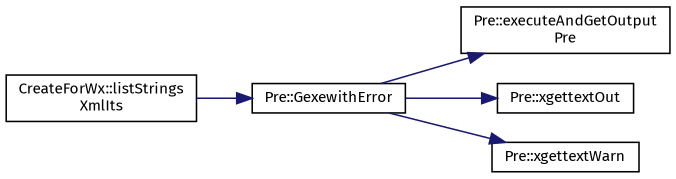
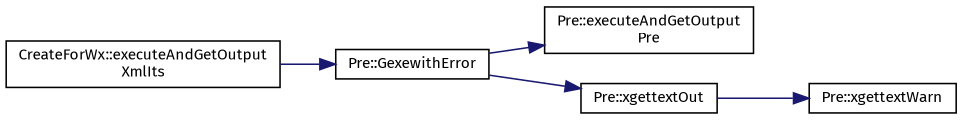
node "CreateForWx::listStrings XmlIts": label "CreateForWx::listStrings XmlIts" -> "CreateForWx::executeAndGetOutput XmlIts"
edge "Pre::GexewithError" -> "Pre::xgettextWarn": now "Pre::xgettextOut" -> "Pre::xgettextWarn"
